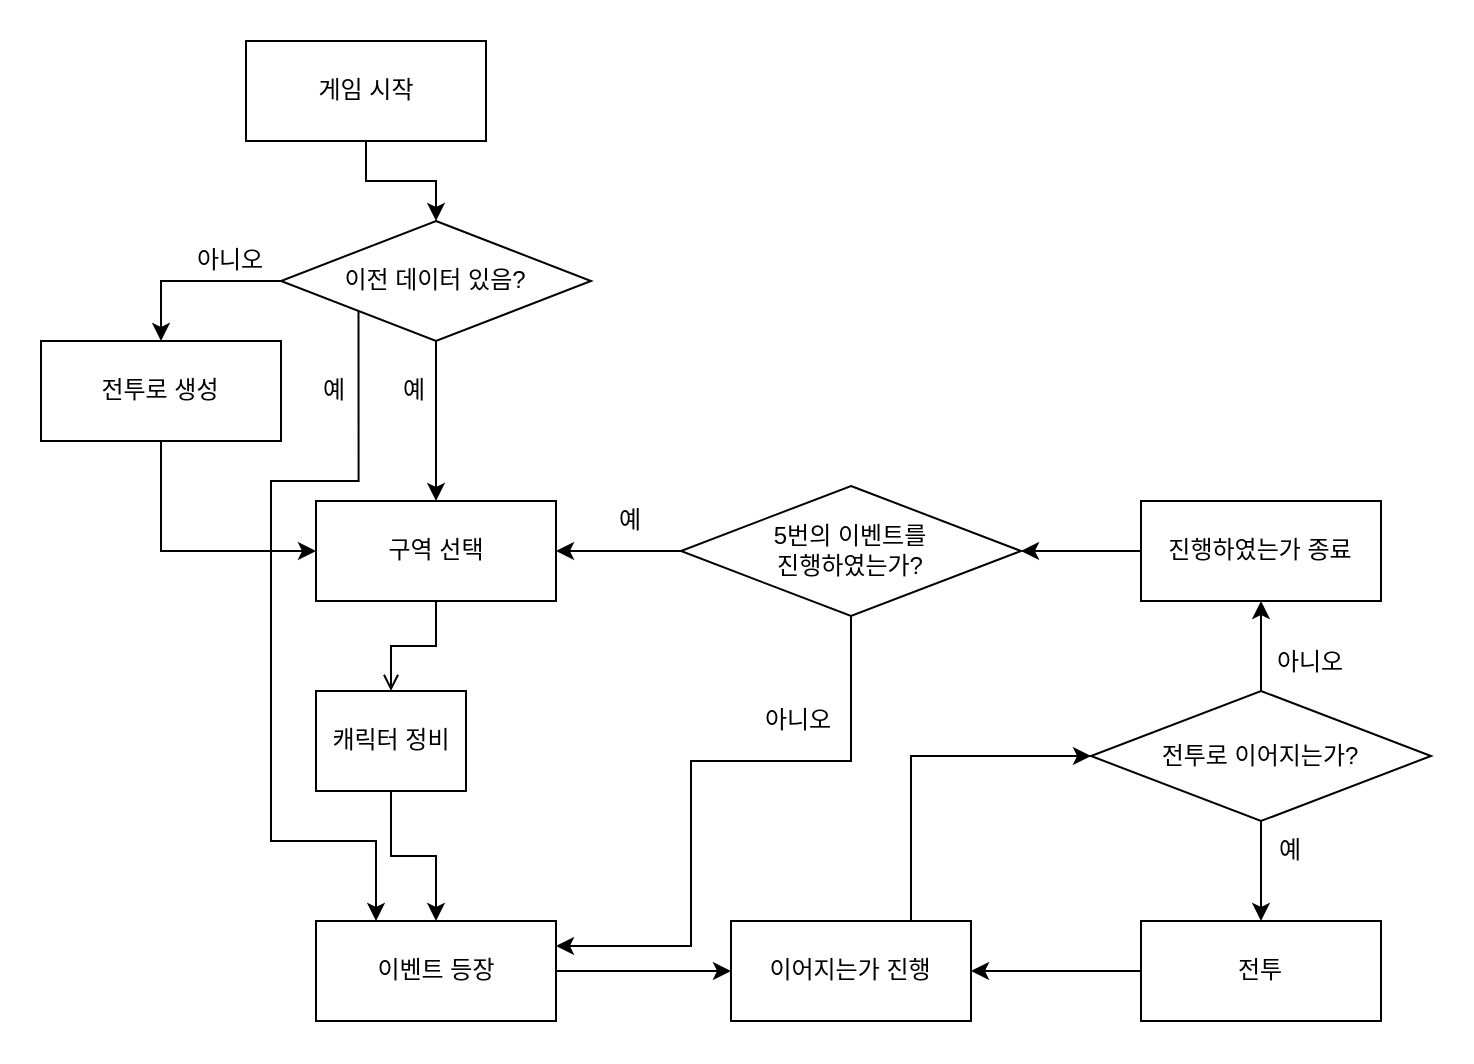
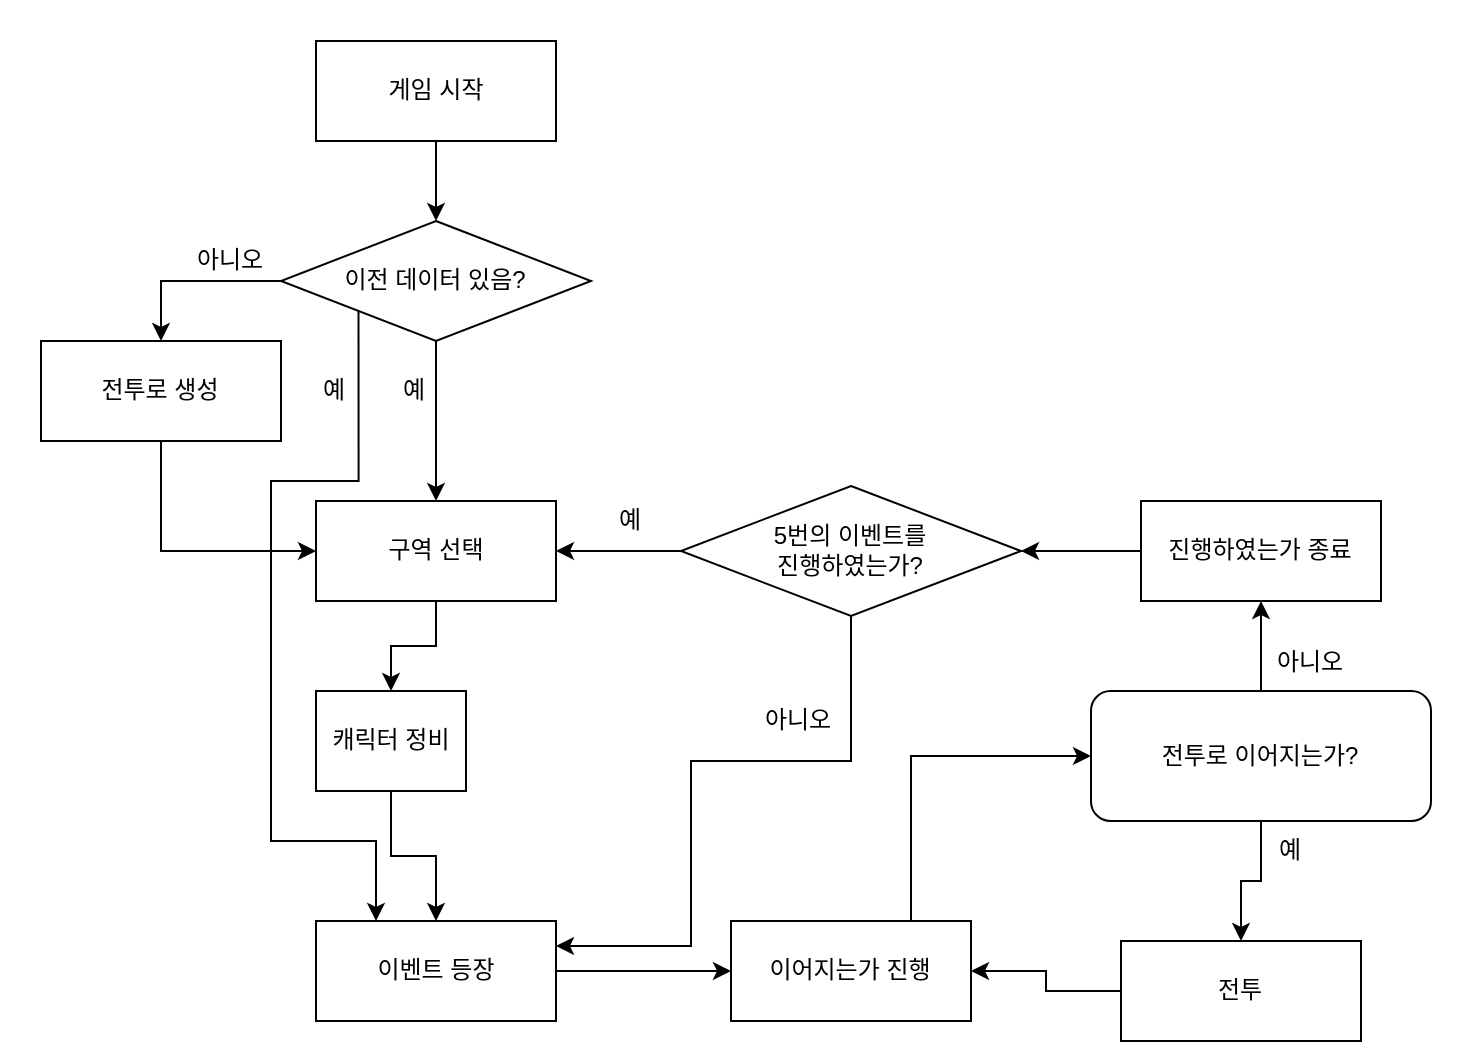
node "게임 시작": moved (366, 91) -> (436, 91)
edge "구역 선택" -> "캐릭터 정비": arrowhead open -> classic
node "전투로 이어지는가?": shape diamond -> rounded rectangle
node "전투": moved (1261, 971) -> (1241, 991)
